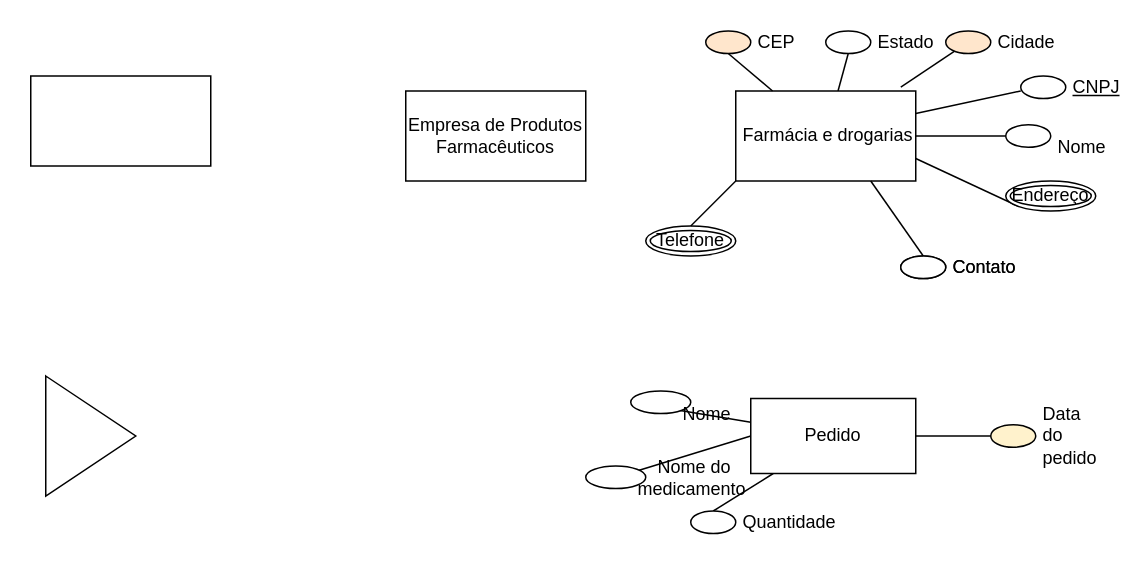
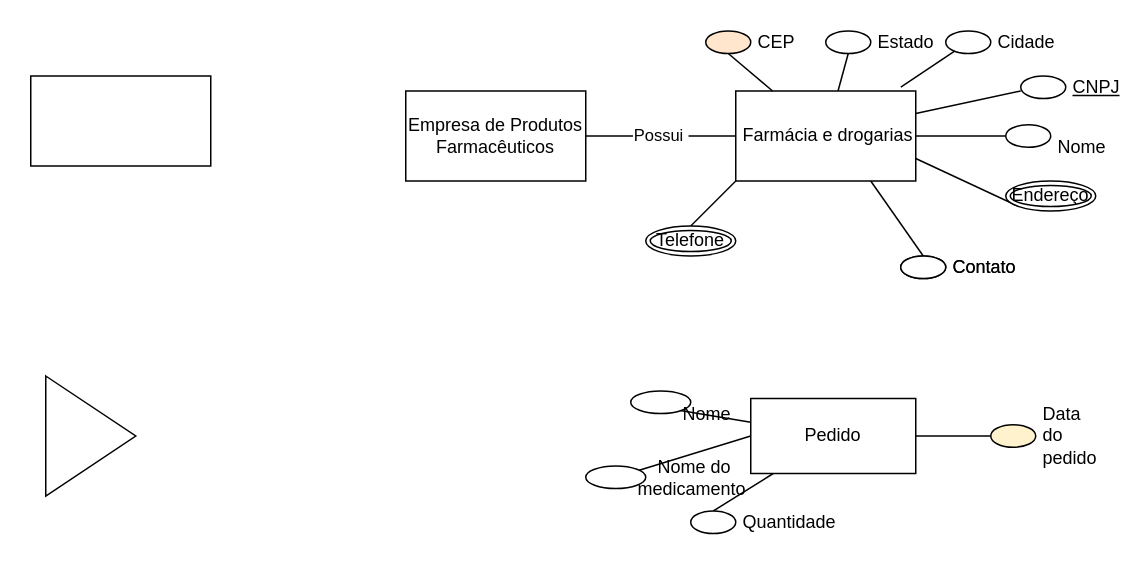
node "Cidade": fillcolor #ffe6cc -> #ffffff
edge "Empresa de Produtos Farmacêuticos" -- "Farmácia e drogarias": added, label "Possui"
